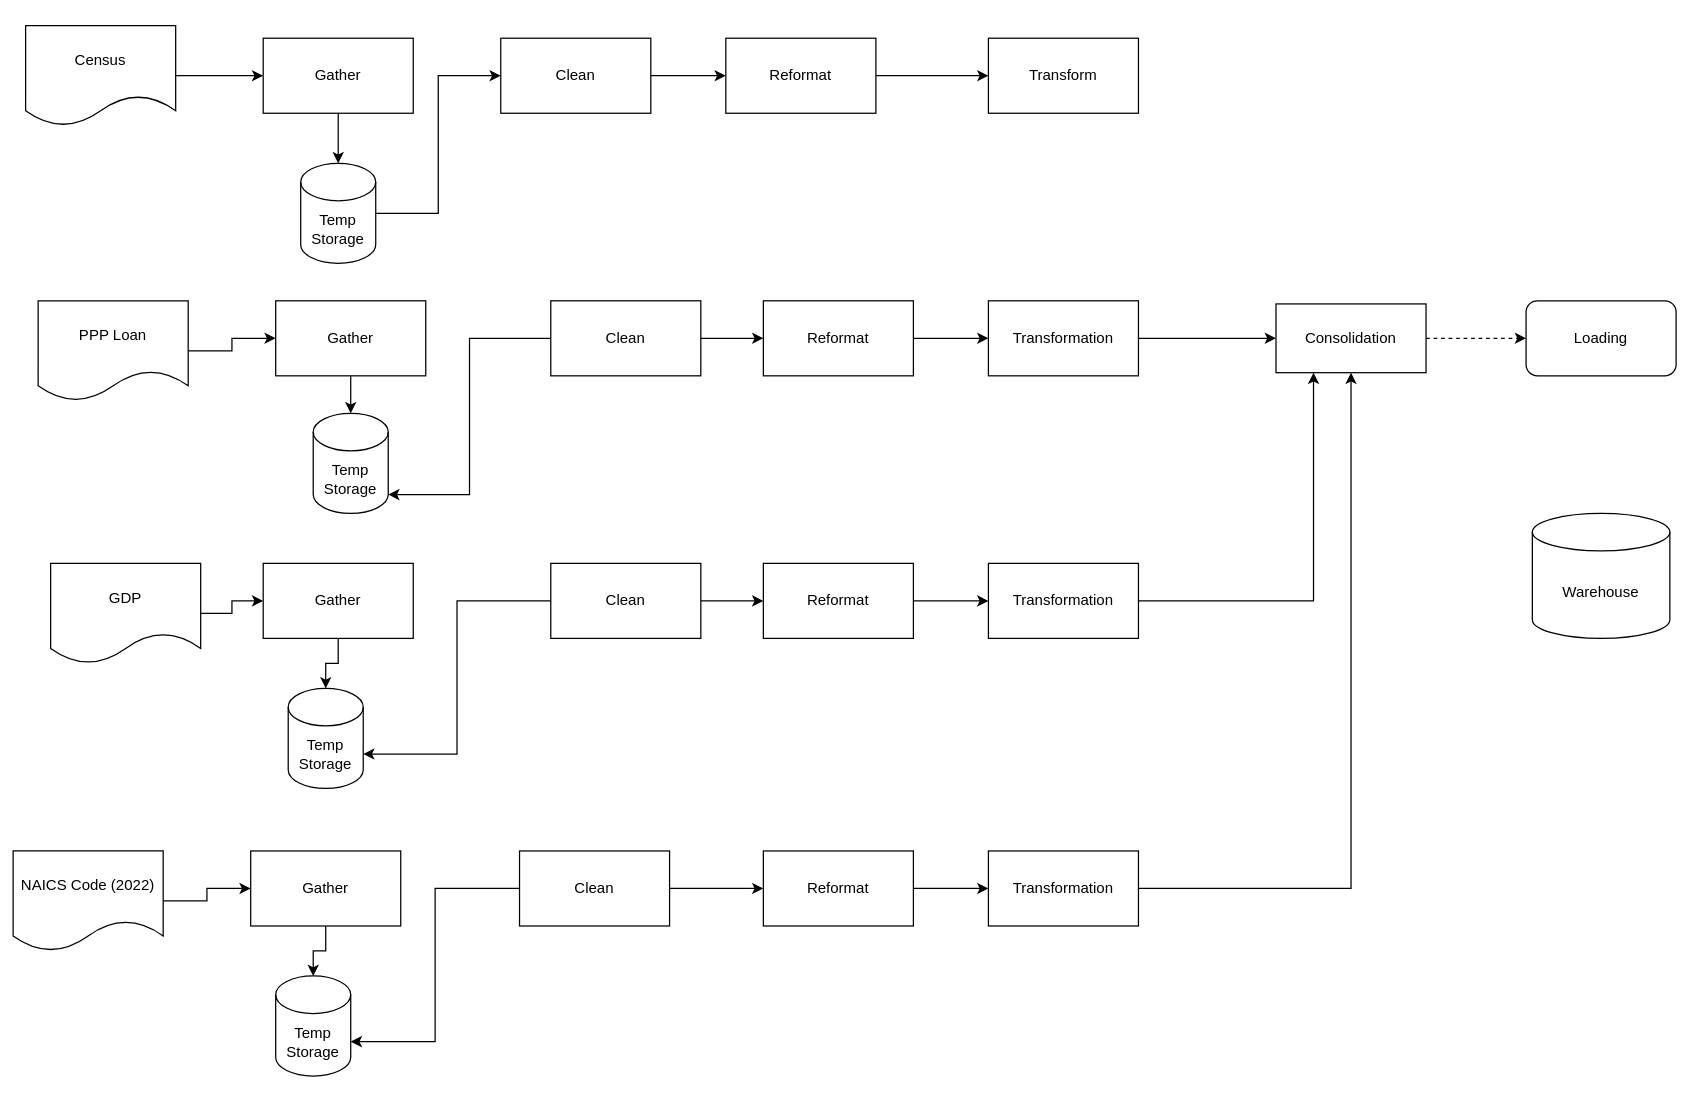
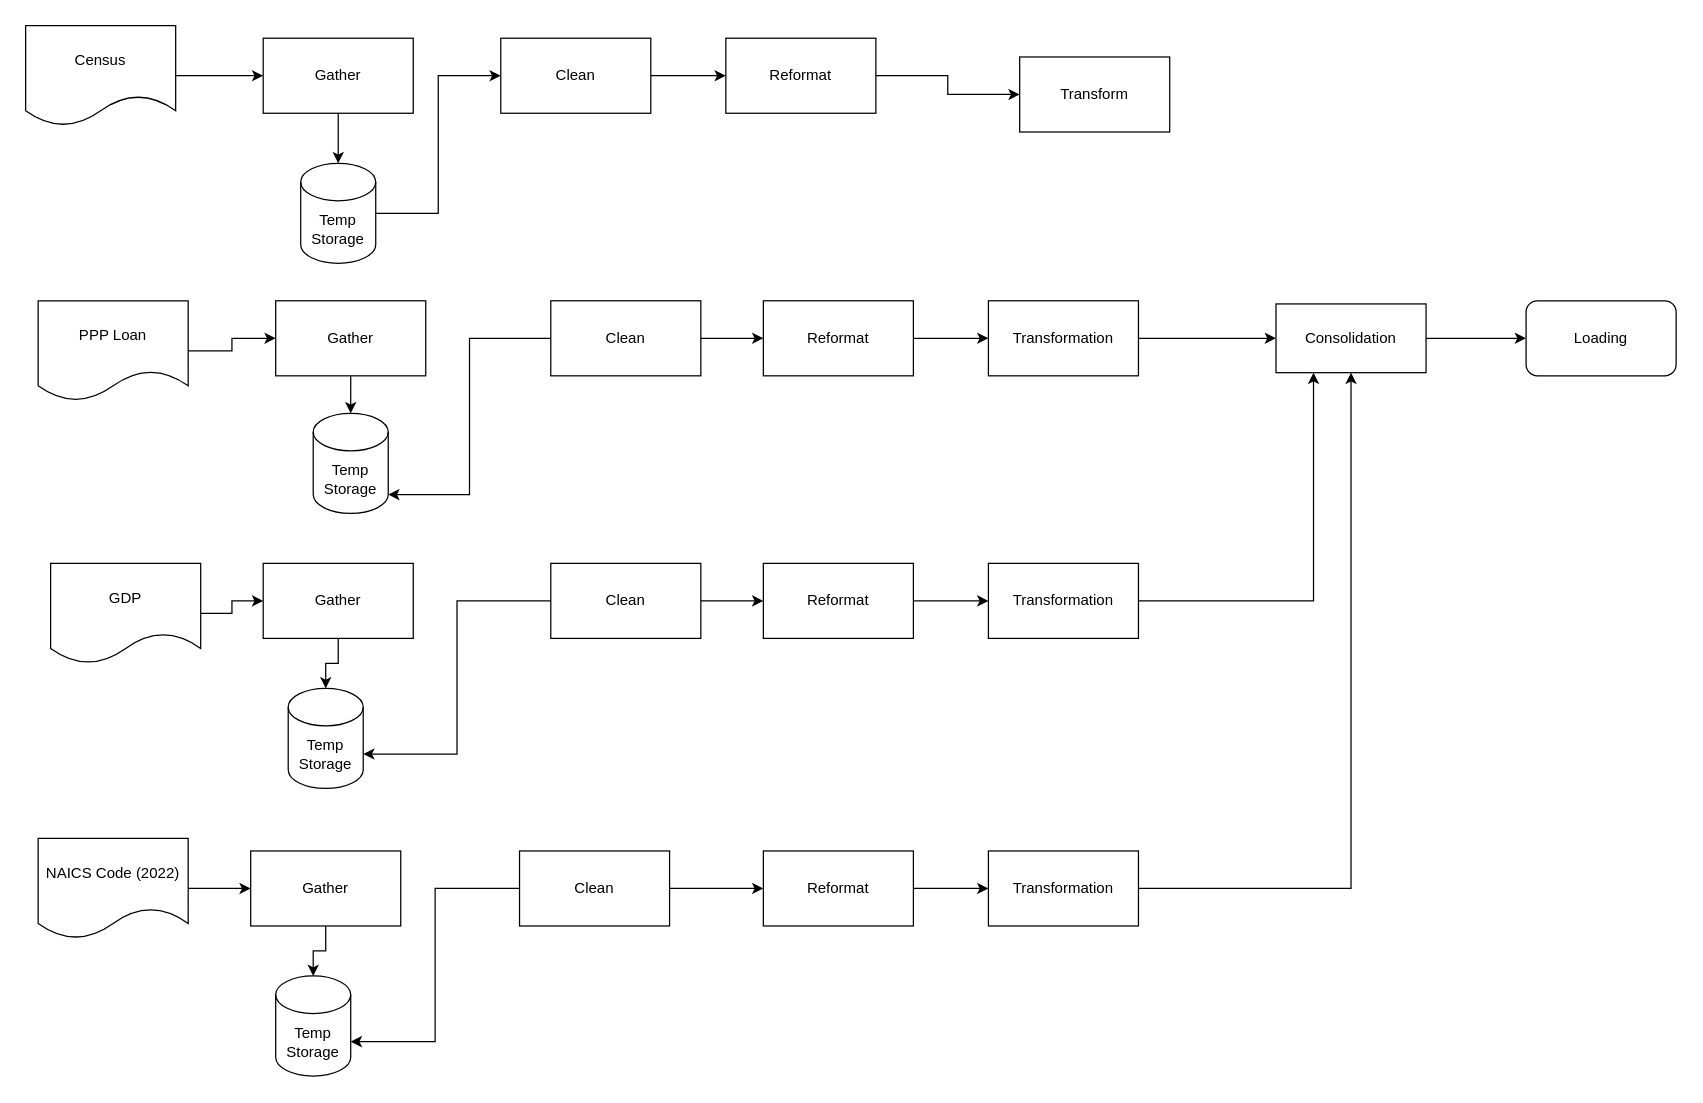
node "Transform": moved (1063, 76) -> (1094, 94)
edge "Consolidation" -> "Loading": style dashed -> solid
node "Warehouse": removed
node "NAICS Code (2022)": moved (88, 901) -> (113, 888)
